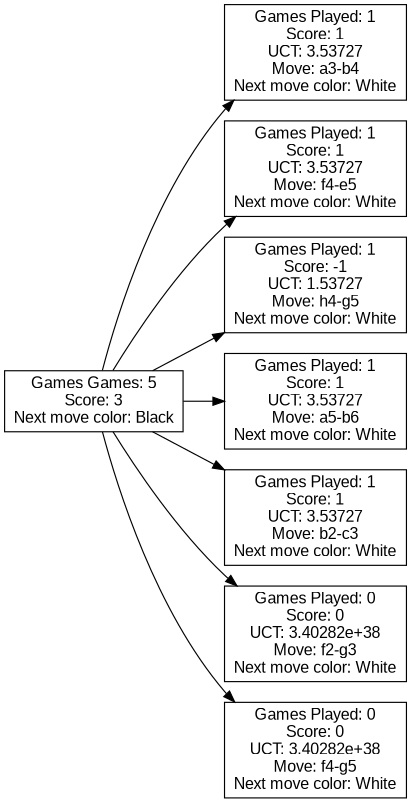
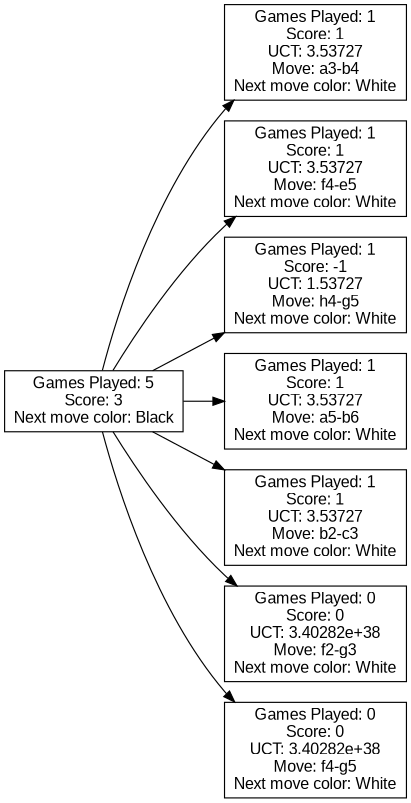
node "Games Games: 5 Score: 3 Next move color: Black": label "Games Games: 5 Score: 3 Next move color: Black" -> "Games Played: 5 Score: 3 Next move color: Black"
